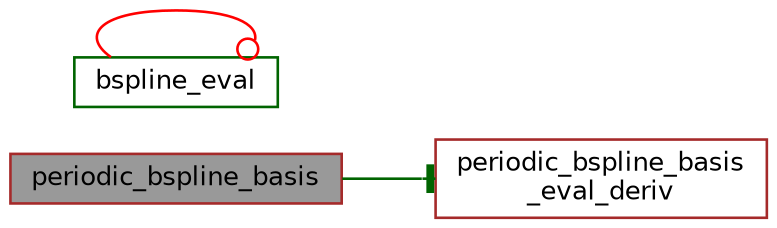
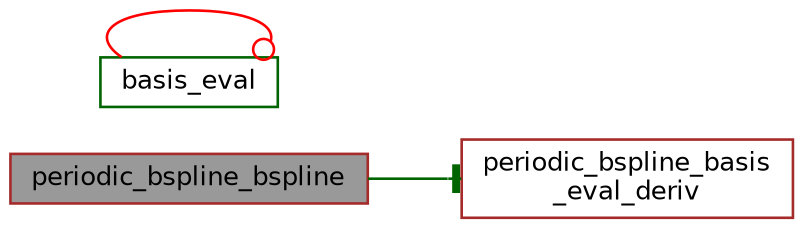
node "bspline_eval": label "bspline_eval" -> "basis_eval"
node "periodic_bspline_basis": label "periodic_bspline_basis" -> "periodic_bspline_bspline"
